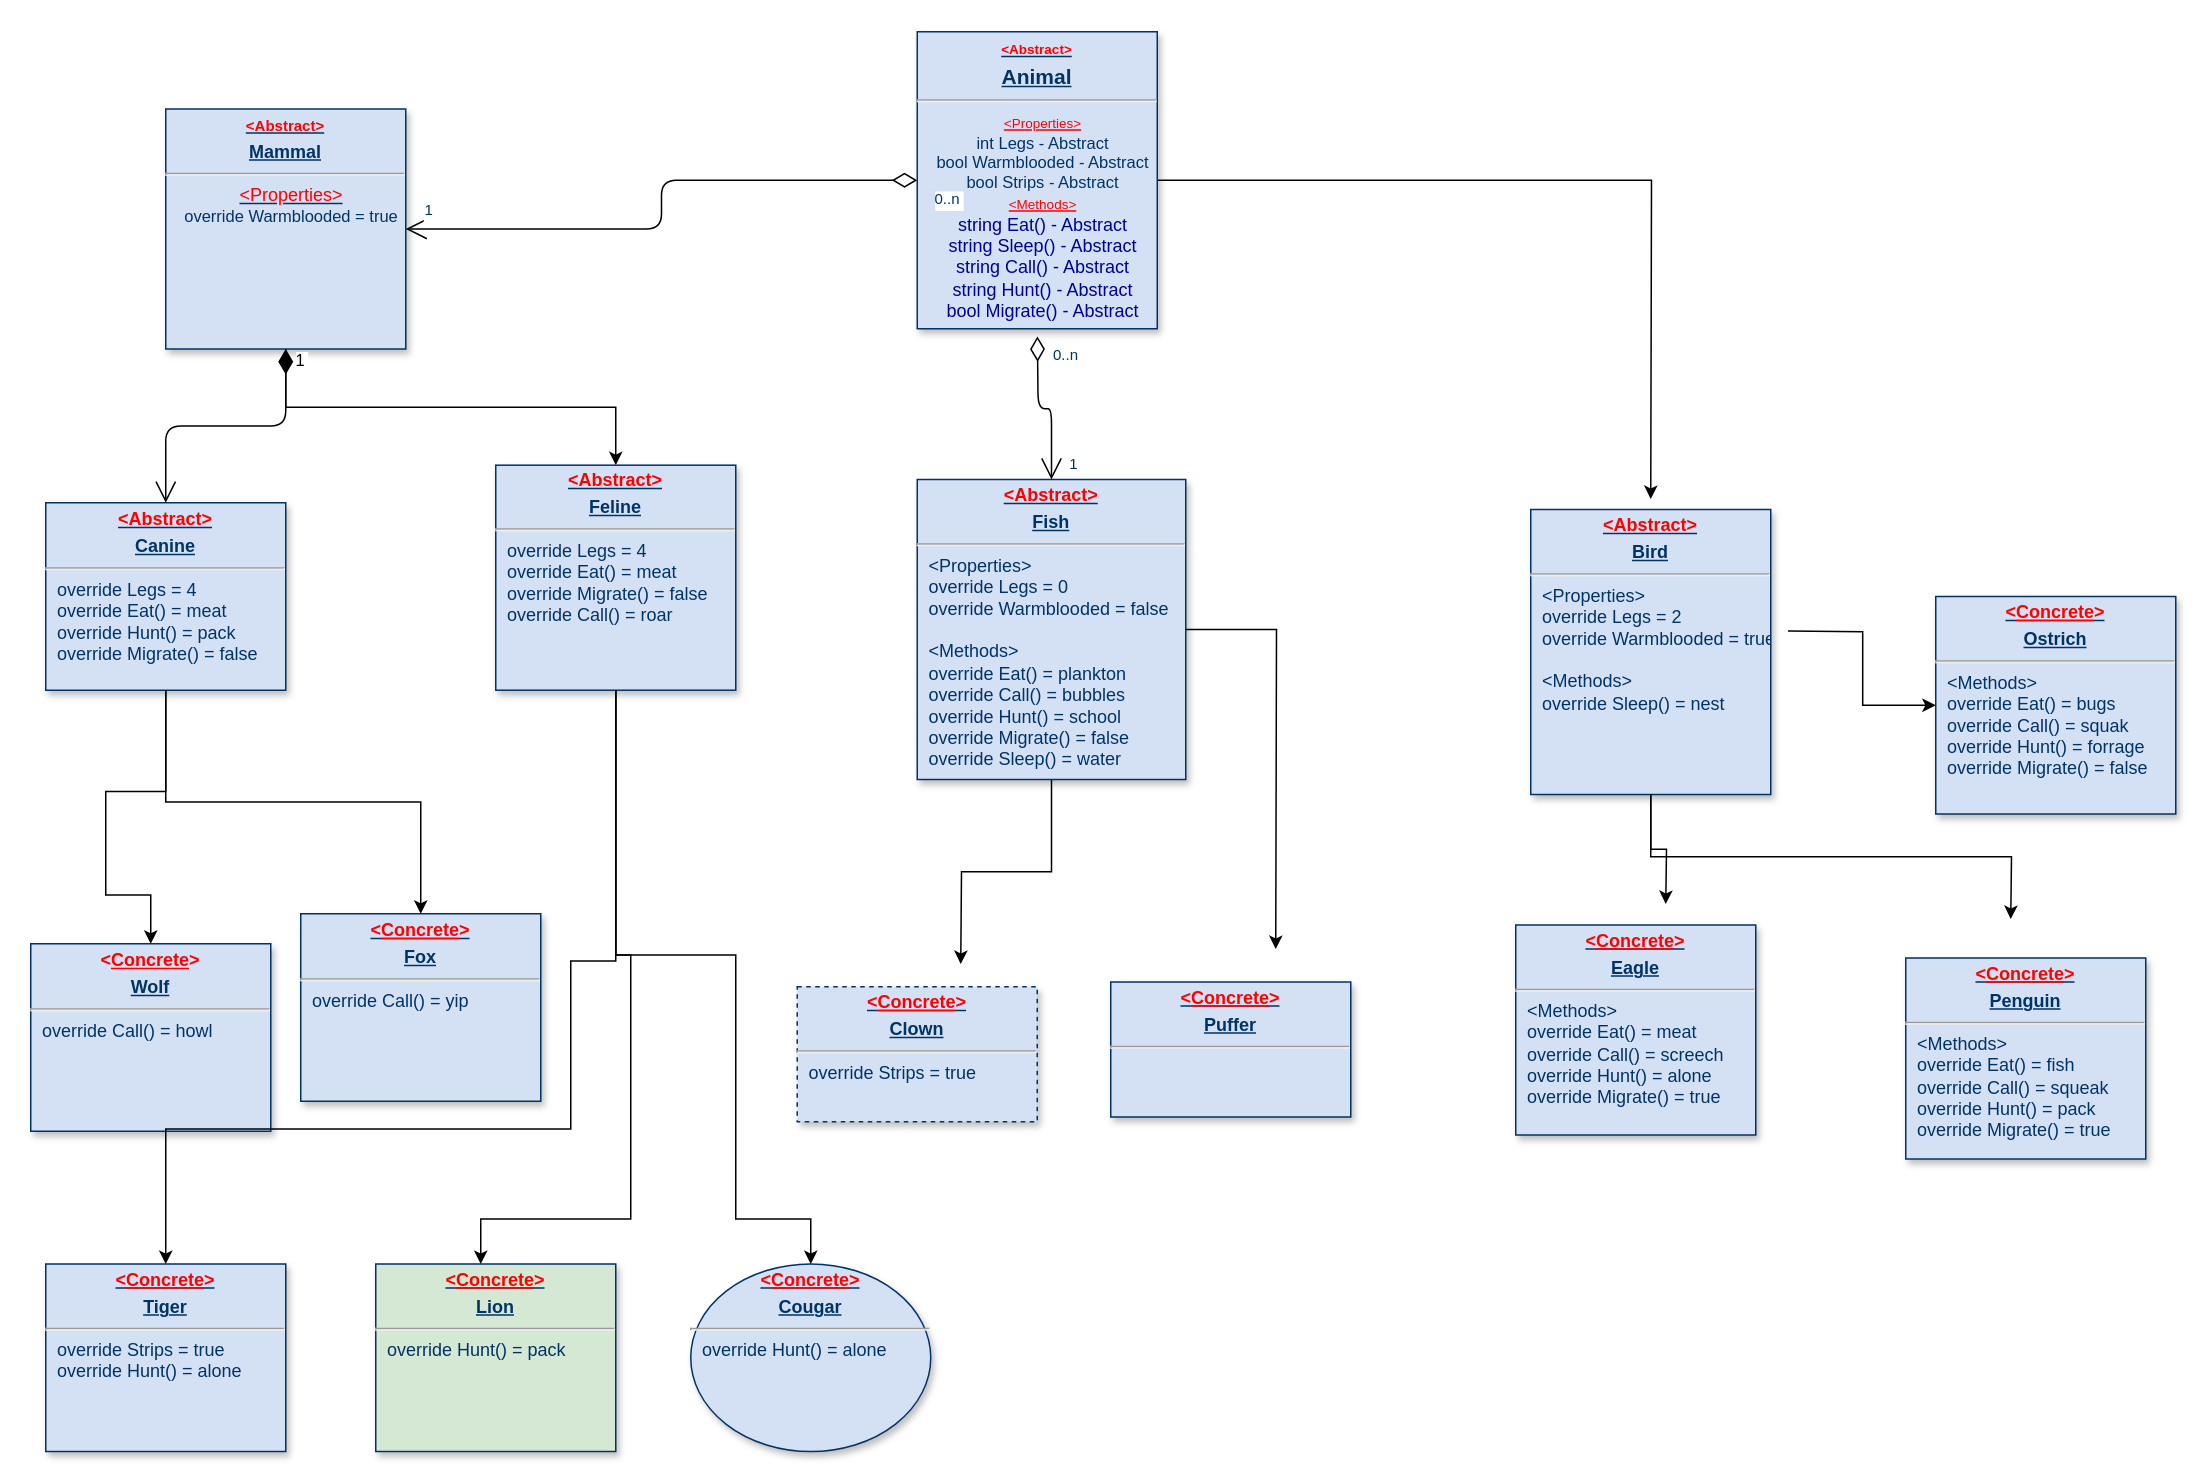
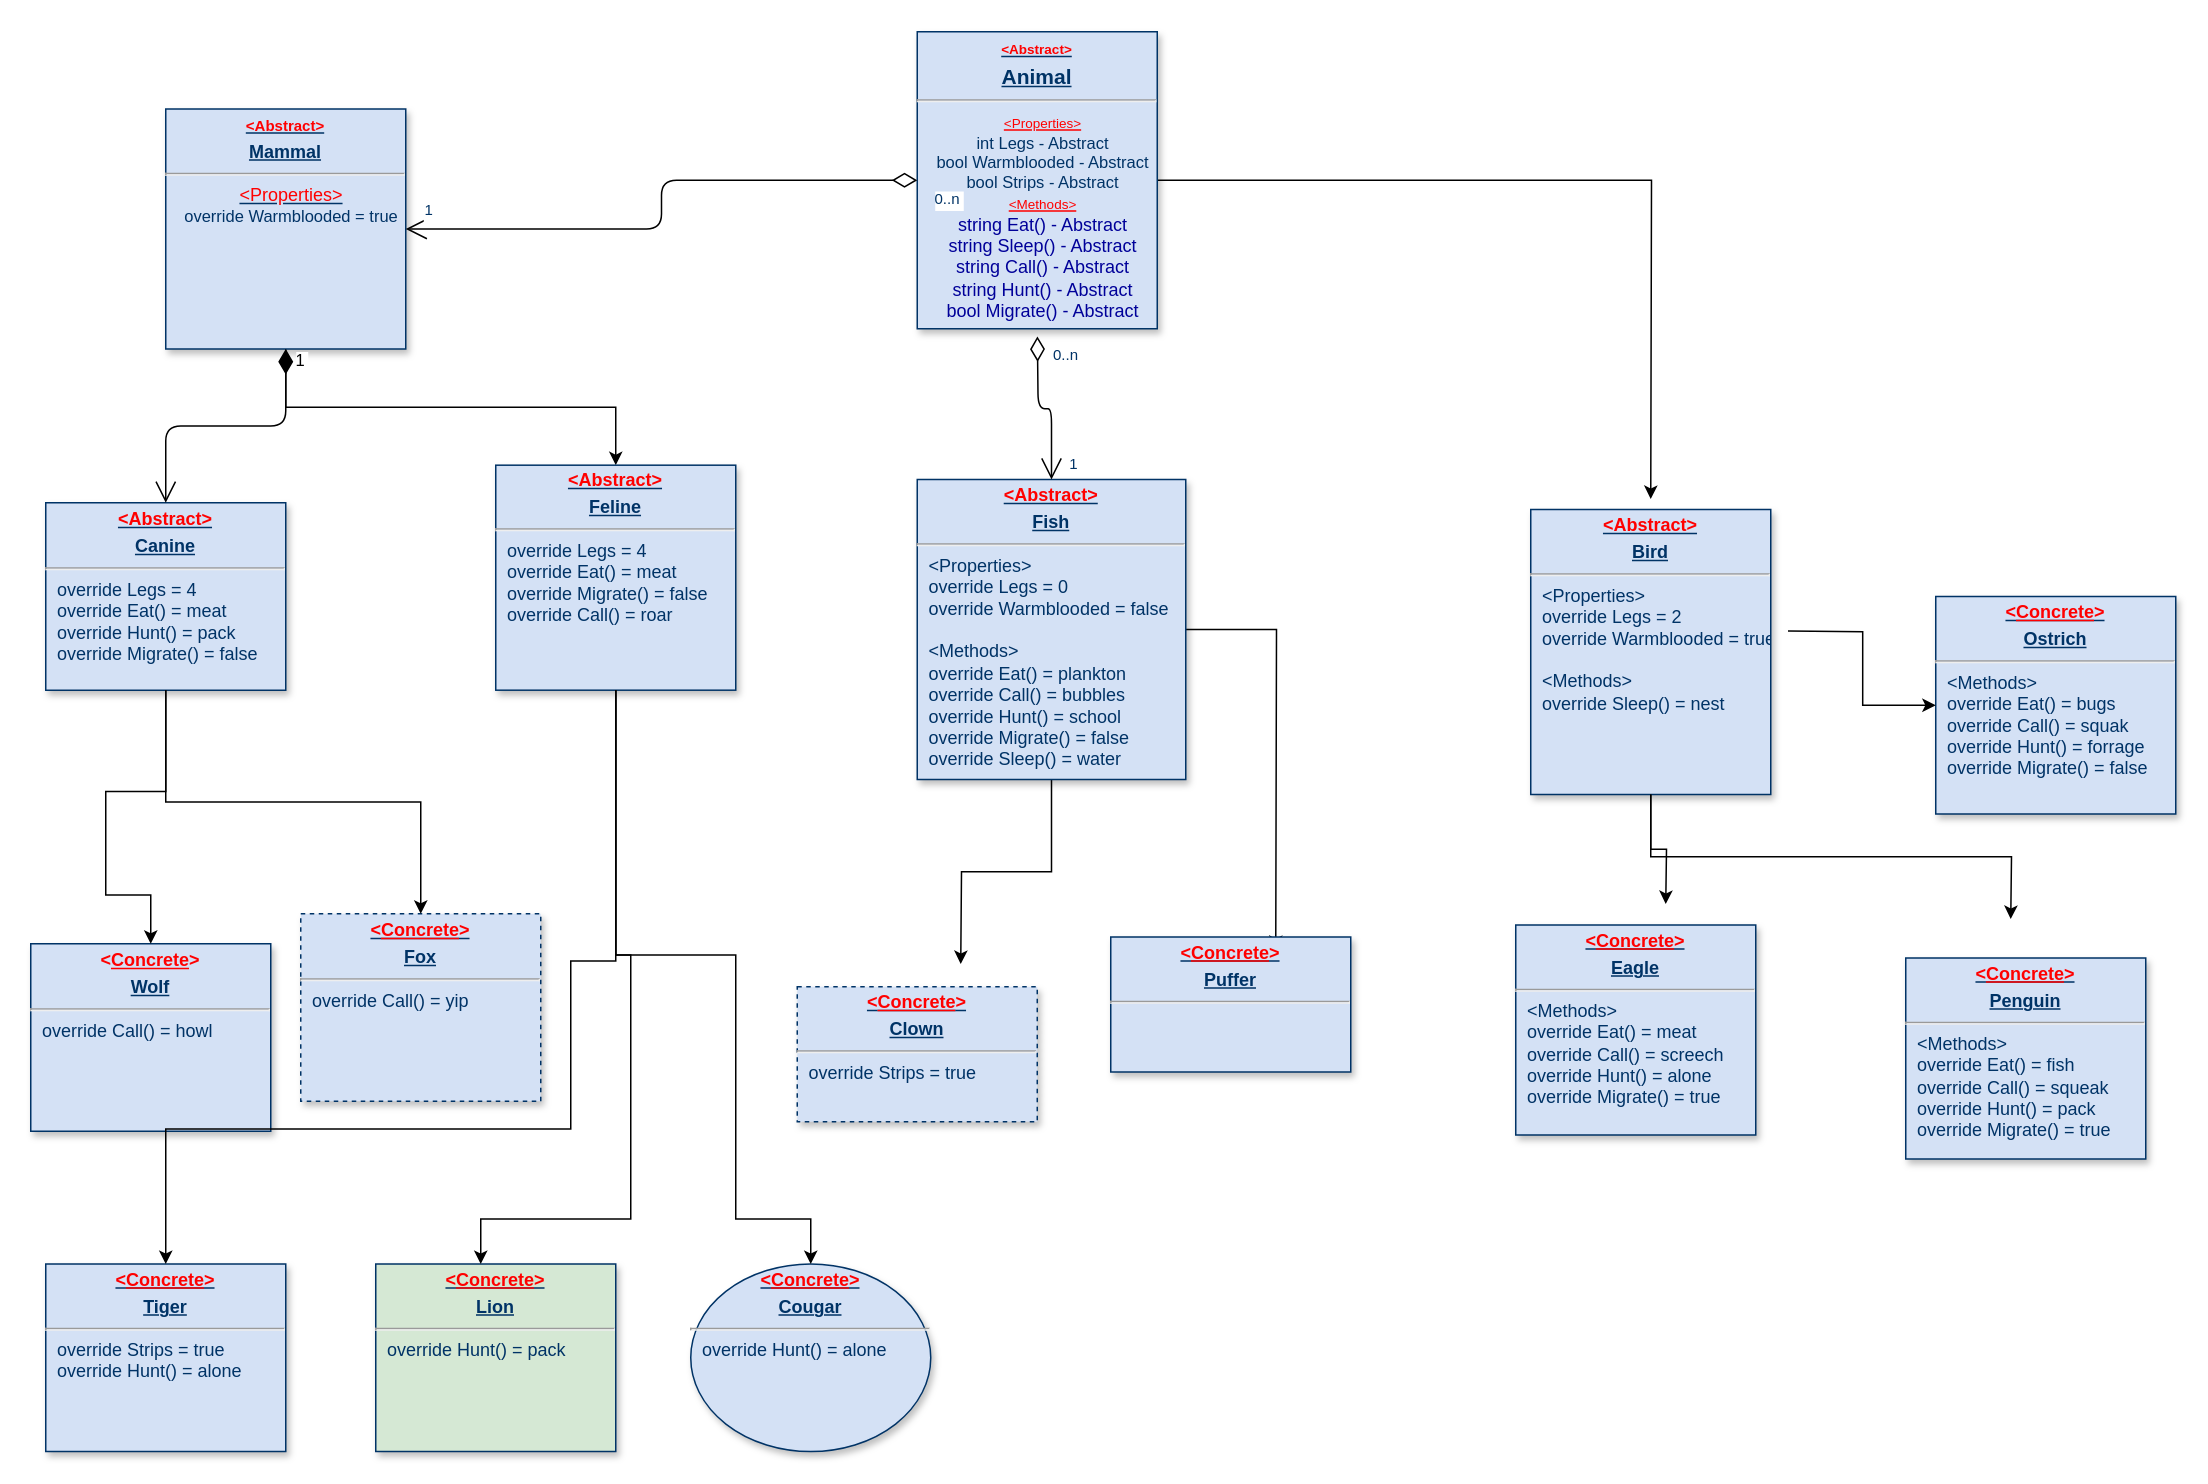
node "<Concrete> Fox override Call() = yip": style solid -> dashed
node "<Concrete> Puffer": moved (1231, 1049) -> (1231, 1004)
